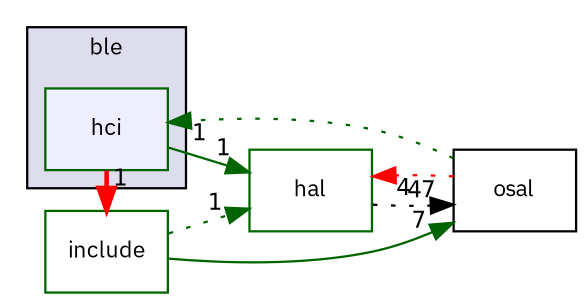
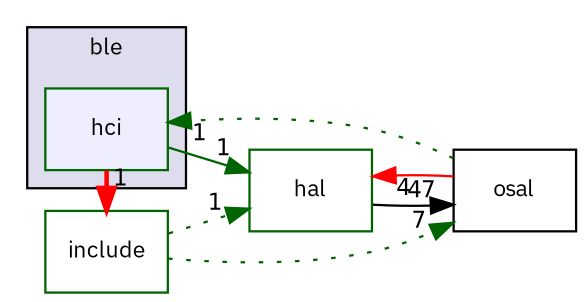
edge "osal" -> "hal": style dotted -> solid
edge "hal" -> "osal": style dotted -> solid
edge "include" -> "osal": style solid -> dotted
